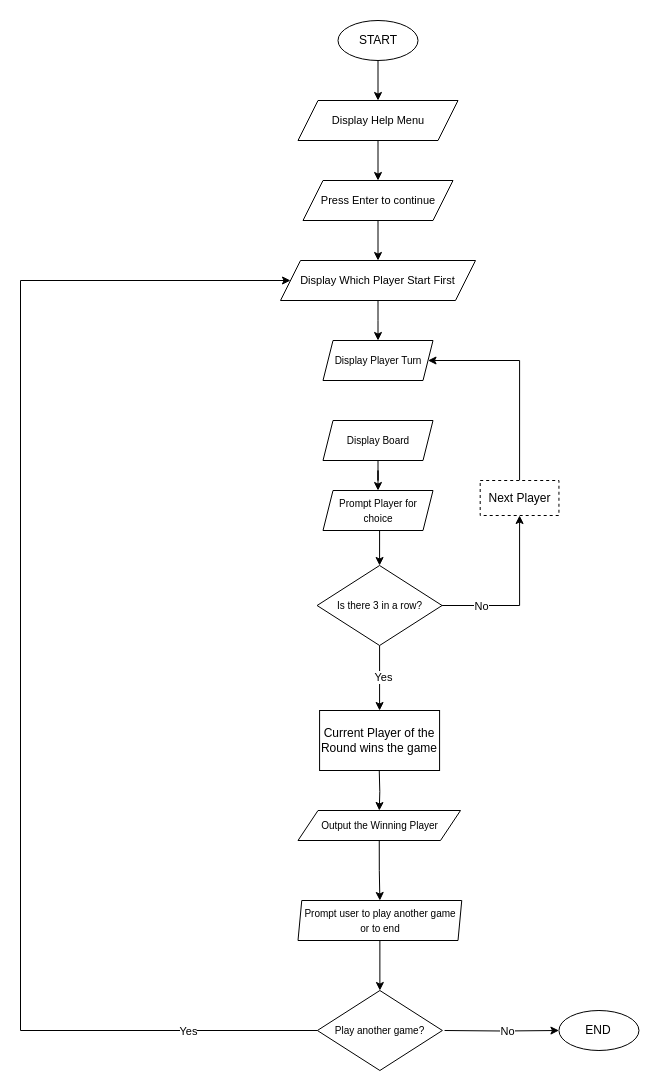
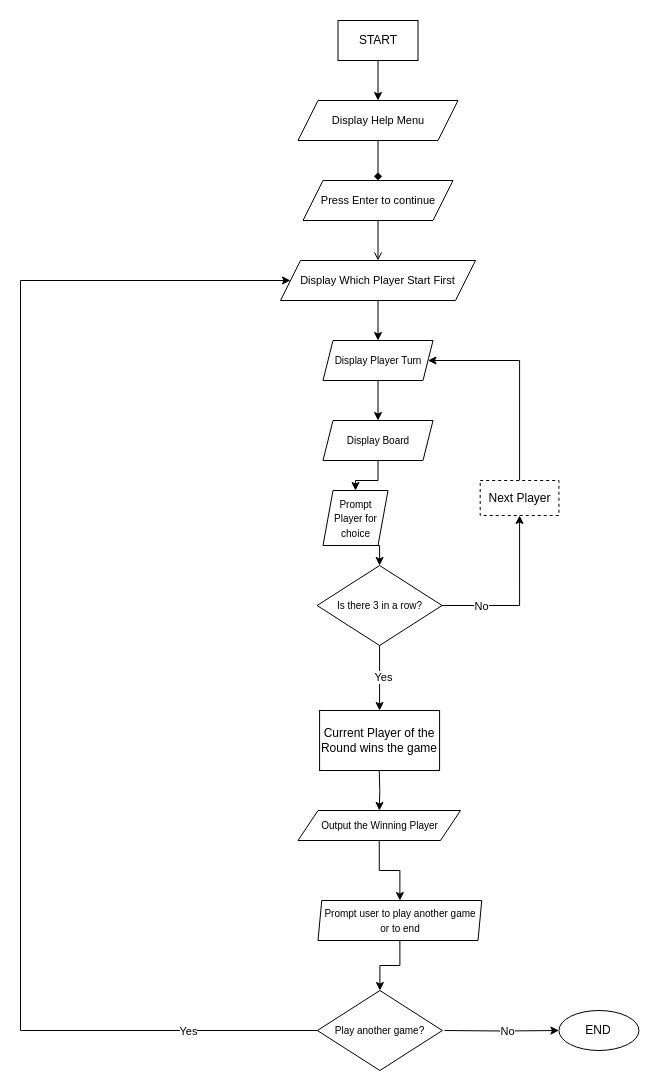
node "START": shape ellipse -> rectangle
edge "Display Help Menu" -> "Press Enter to continue": arrowhead classic -> diamond
edge "Press Enter to continue" -> "Display Which Player Start First": arrowhead classic -> open
edge "Display Player Turn" -> "Display Board": added
node "Prompt Player for choice": size 110x40 -> 65x55
node "Prompt user to play another game or to end": moved (380, 921) -> (400, 921)
